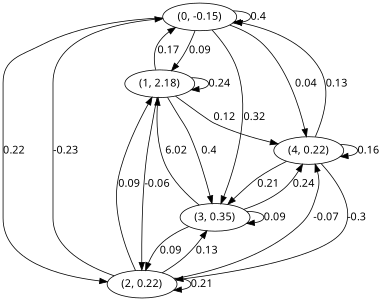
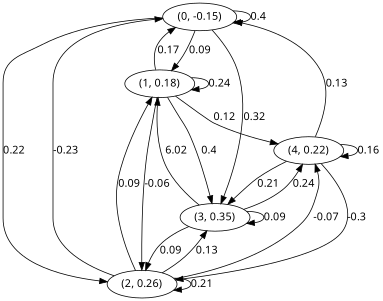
edge "(0, -0.15)" -> "(4, 0.22)": removed, label "0.04"
node "(1, 2.18)": label "(1, 2.18)" -> "(1, 0.18)"
node "(2, 0.22)": label "(2, 0.22)" -> "(2, 0.26)"
